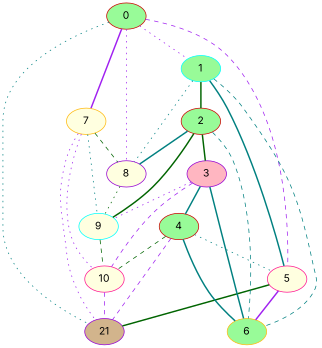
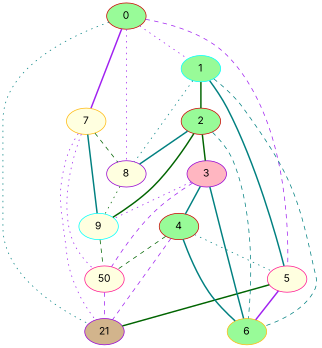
edge "7" -- "9": style dotted -> bold
node "10": label "10" -> "50"
